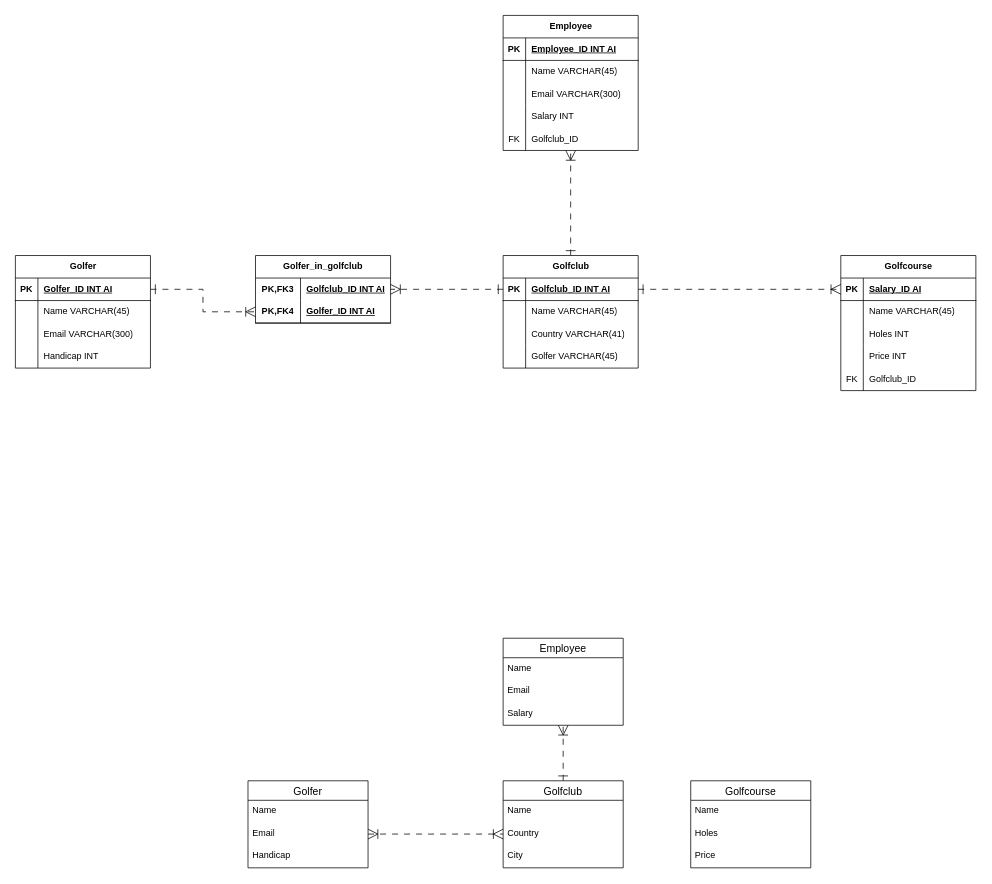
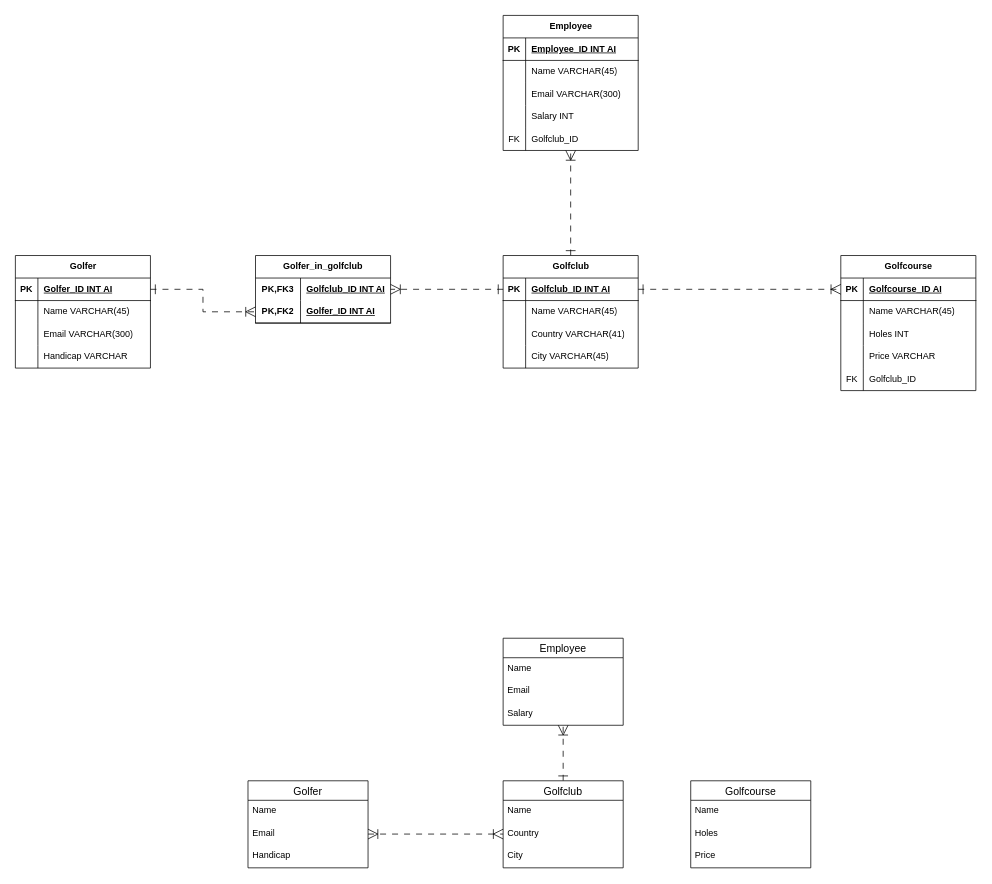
node "Salary_ID AI": label "Salary_ID AI" -> "Golfcourse_ID AI"
node "PK,FK4": label "PK,FK4" -> "PK,FK2"
node "Handicap INT": label "Handicap INT" -> "Handicap VARCHAR"
node "Golfer VARCHAR(45)": label "Golfer VARCHAR(45)" -> "City VARCHAR(45)"
node "Price INT": label "Price INT" -> "Price VARCHAR"
